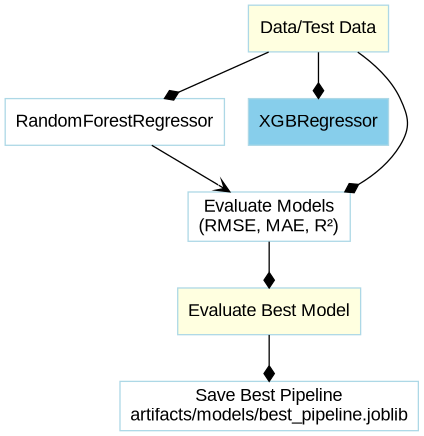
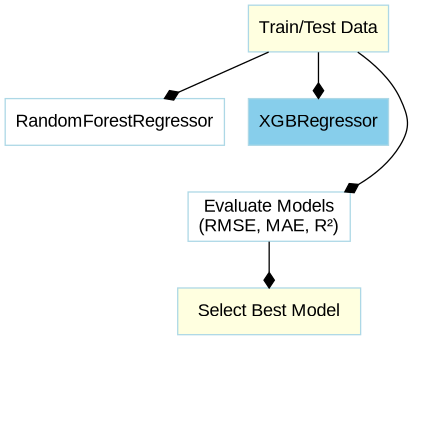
node "Data/Test Data": label "Data/Test Data" -> "Train/Test Data"
edge "RandomForestRegressor" -> "Evaluate Models (RMSE, MAE, R²)": removed
node "Evaluate Best Model": label "Evaluate Best Model" -> "Select Best Model"
node "Save Best Pipeline artifacts/models/best_pipeline.joblib": removed
